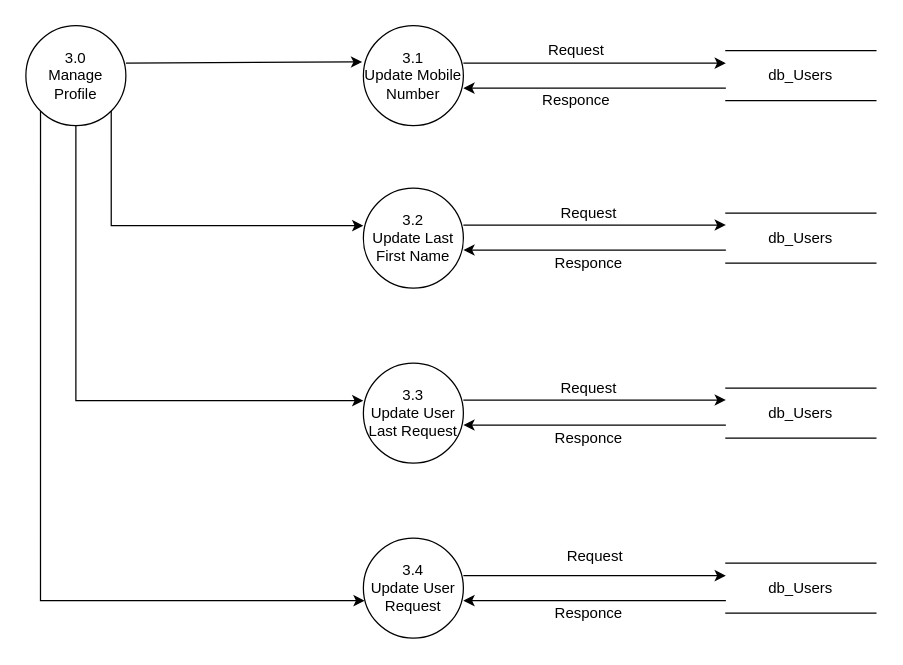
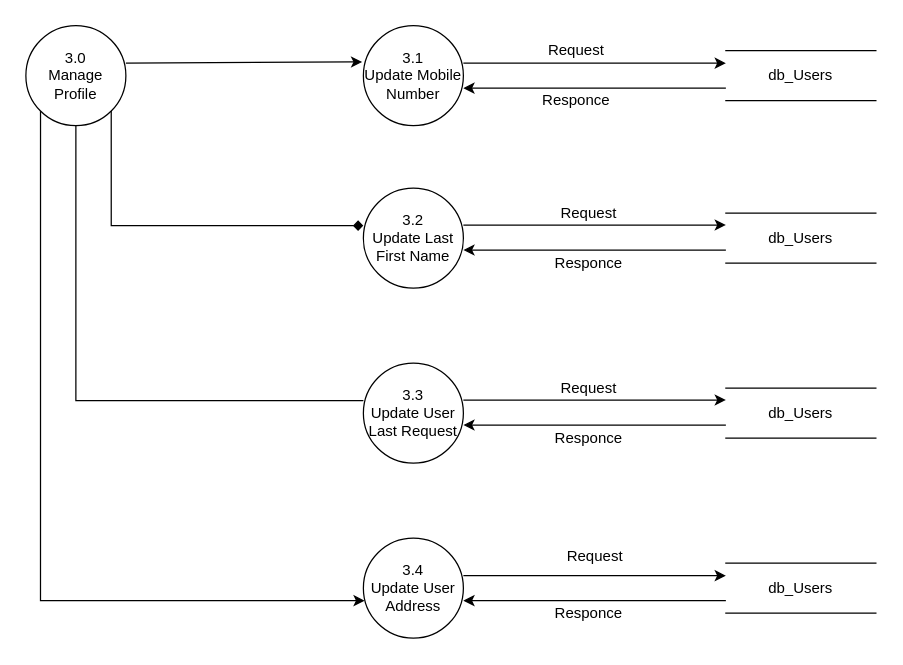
edge "3.0 Manage Profile" -> "3.2 Update Last First Name": arrowhead classic -> diamond
edge "3.0 Manage Profile" -> "3.3 Update User Last Request": arrowhead classic -> none
node "3.4 Update User Request": label "3.4 Update User Request" -> "3.4 Update User Address"
